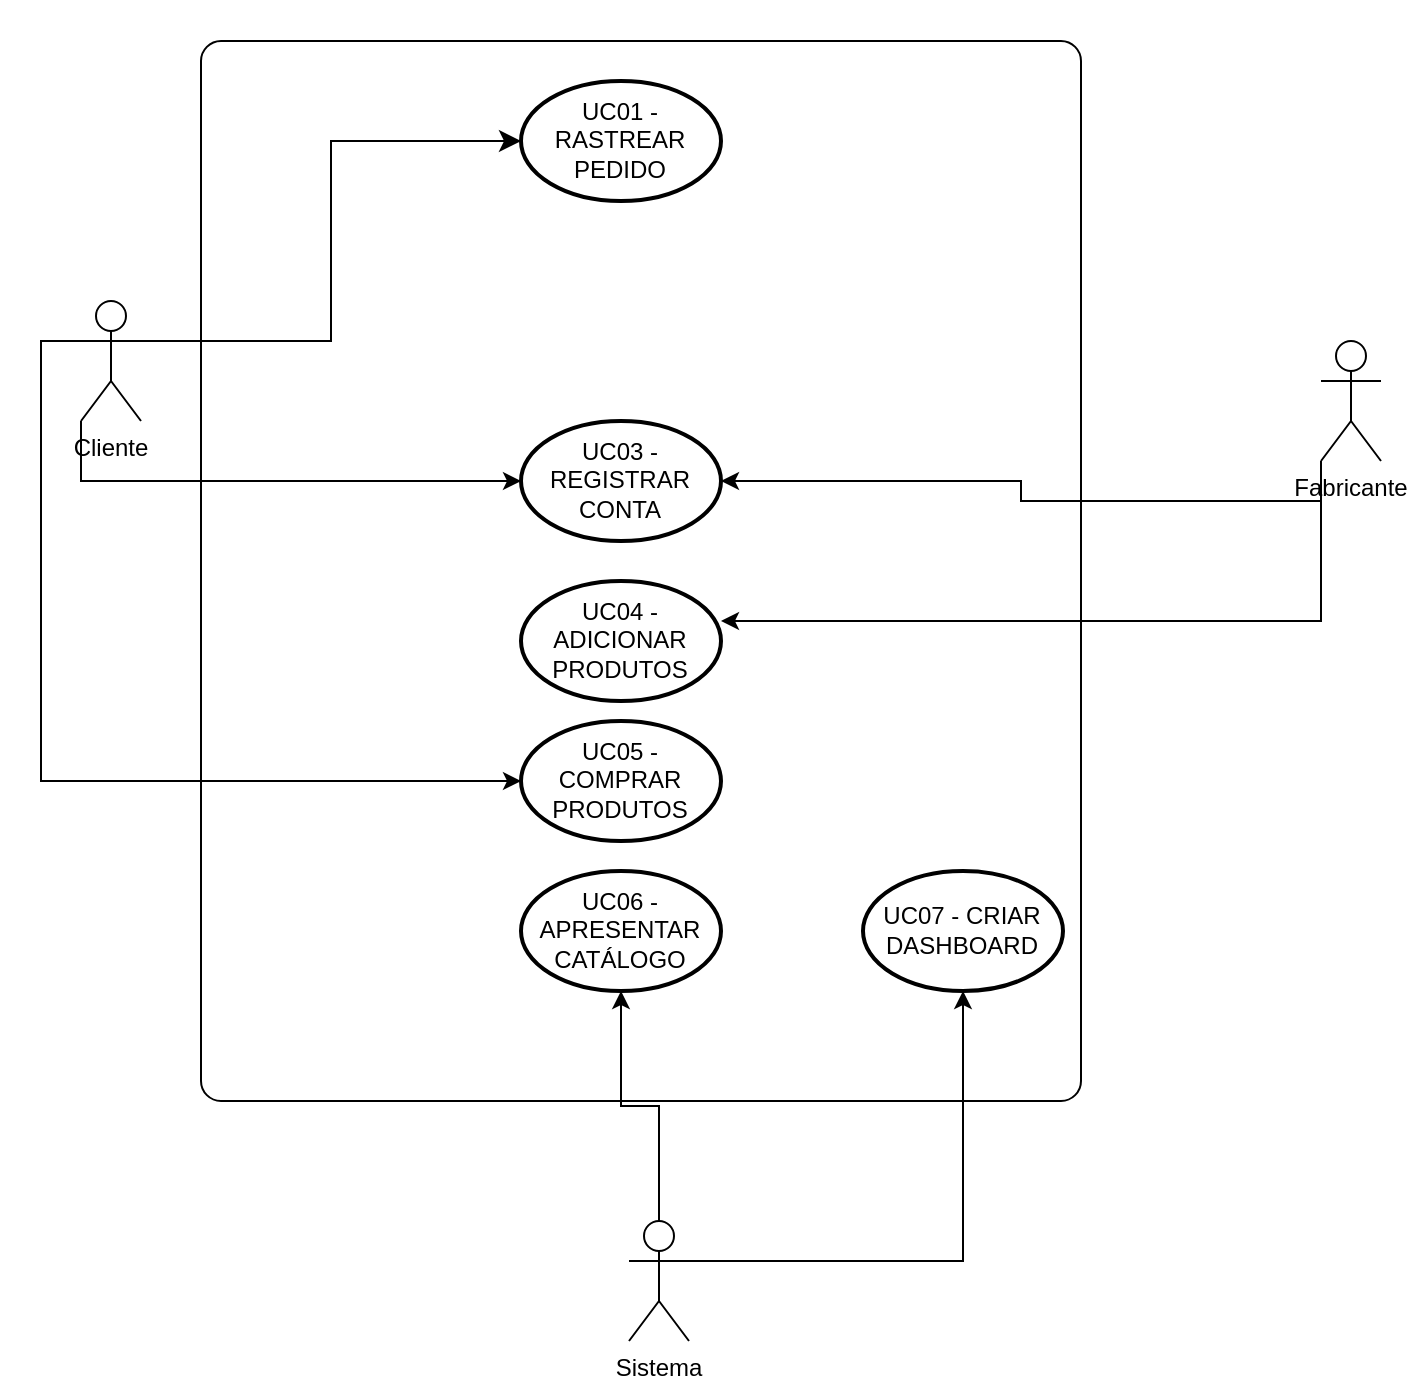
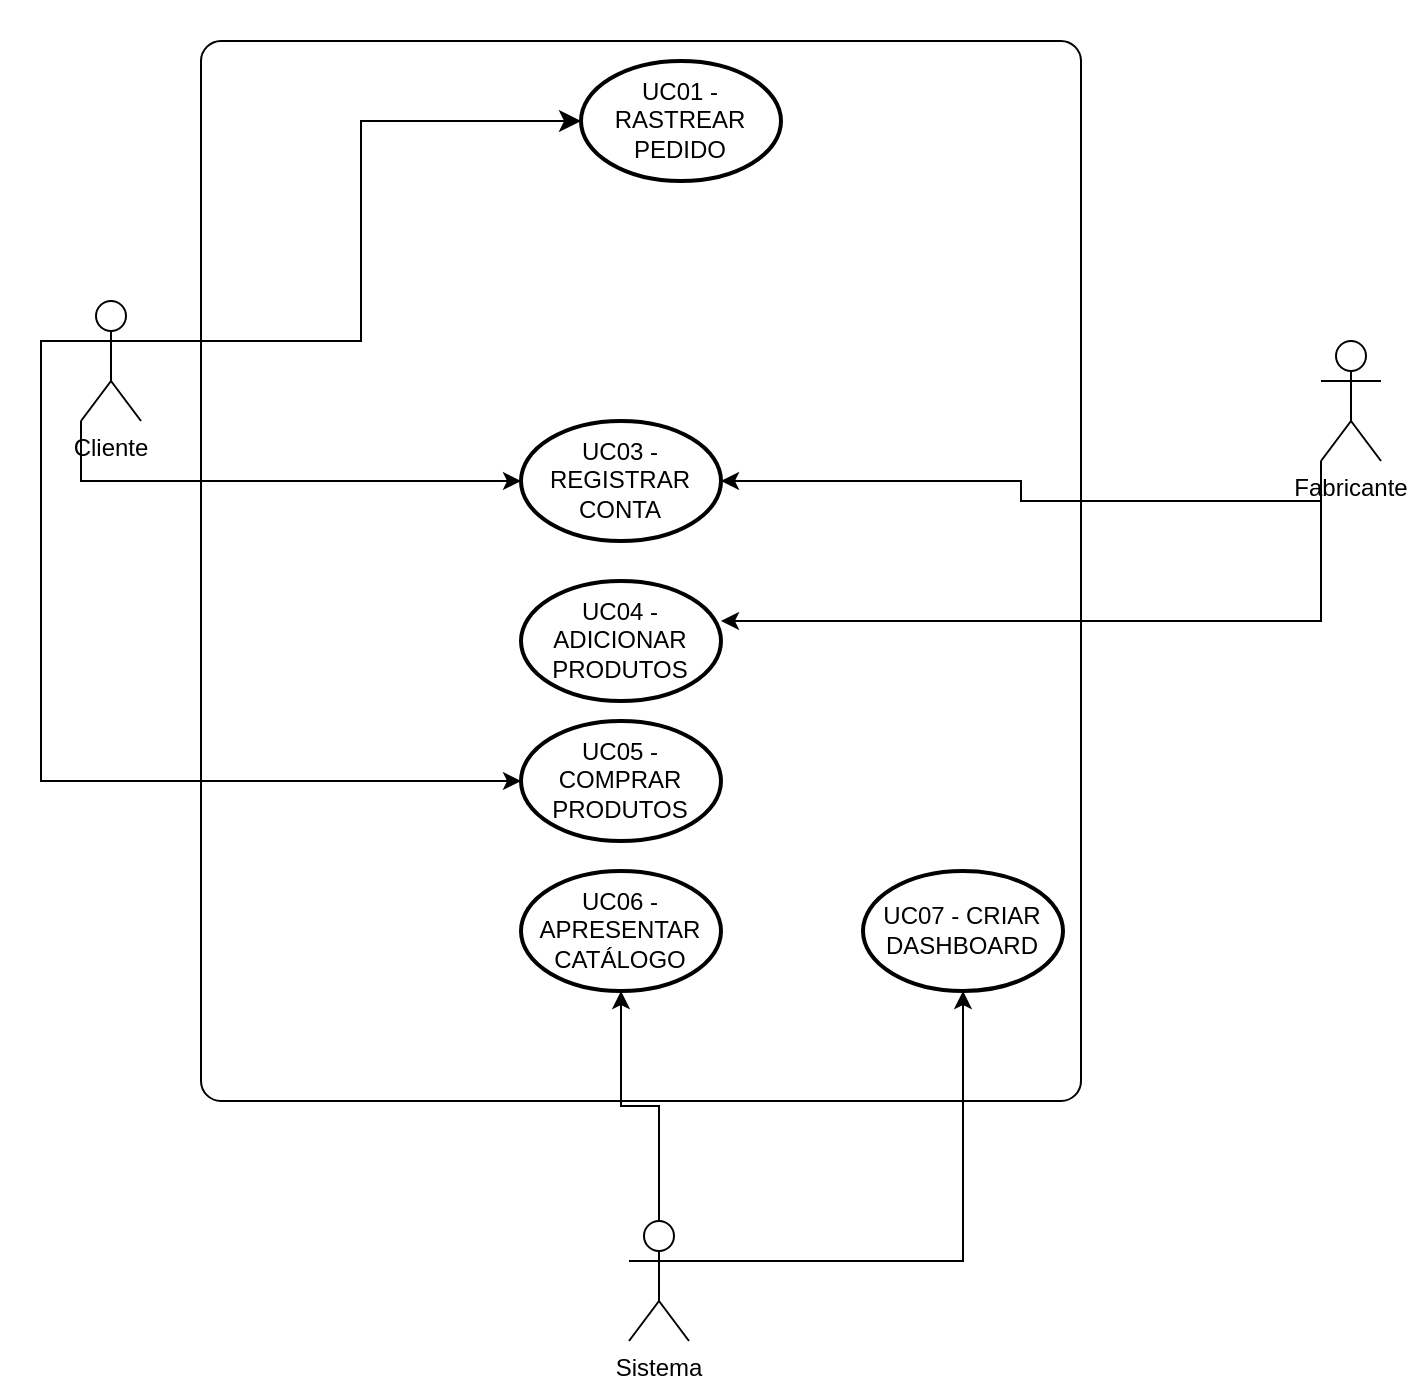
node "UC01 - RASTREAR PEDIDO": moved (621, 141) -> (681, 121)
